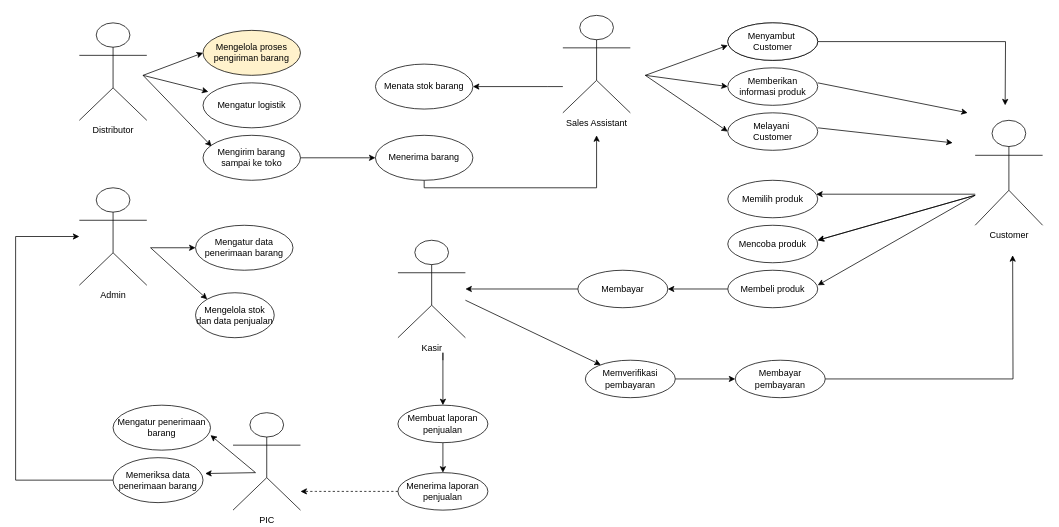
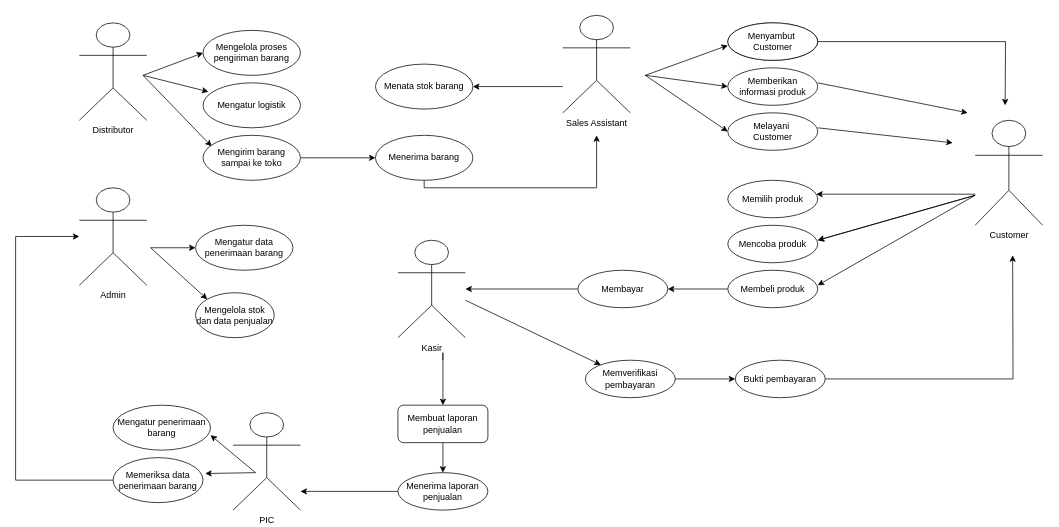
node "Mengelola proses pengiriman barang": fillcolor #fff2cc -> #ffffff
node "Membayar pembayaran": label "Membayar pembayaran" -> "Bukti pembayaran"
node "Membuat laporan penjualan": shape ellipse -> rounded rectangle
edge "Menerima laporan penjualan" -> "PIC": style dashed -> solid
